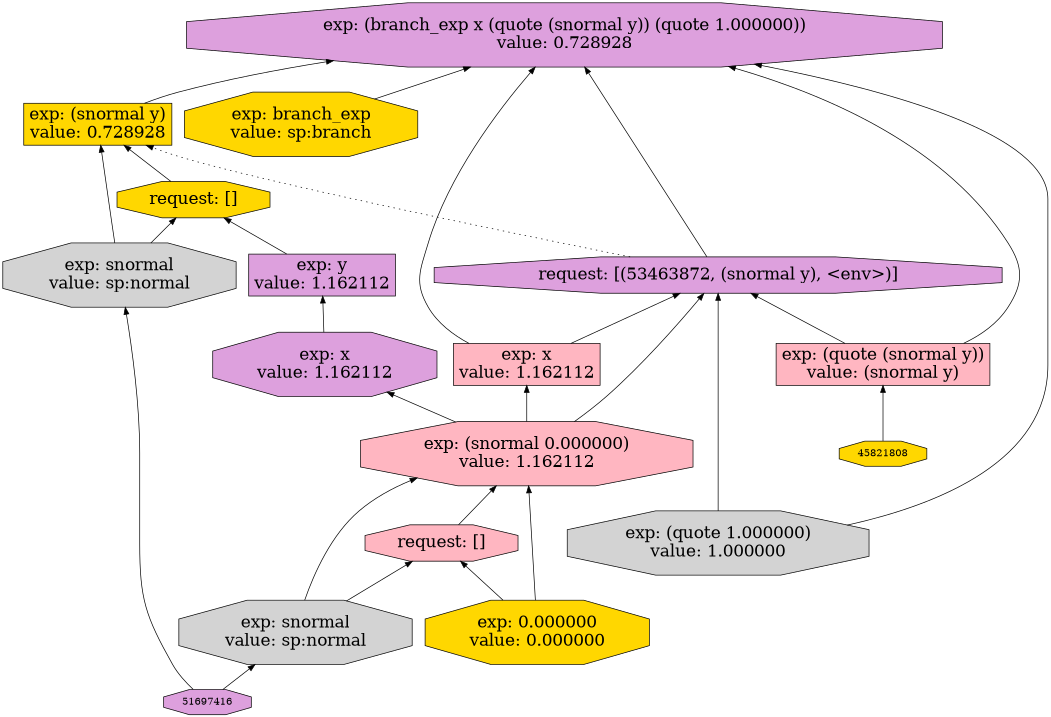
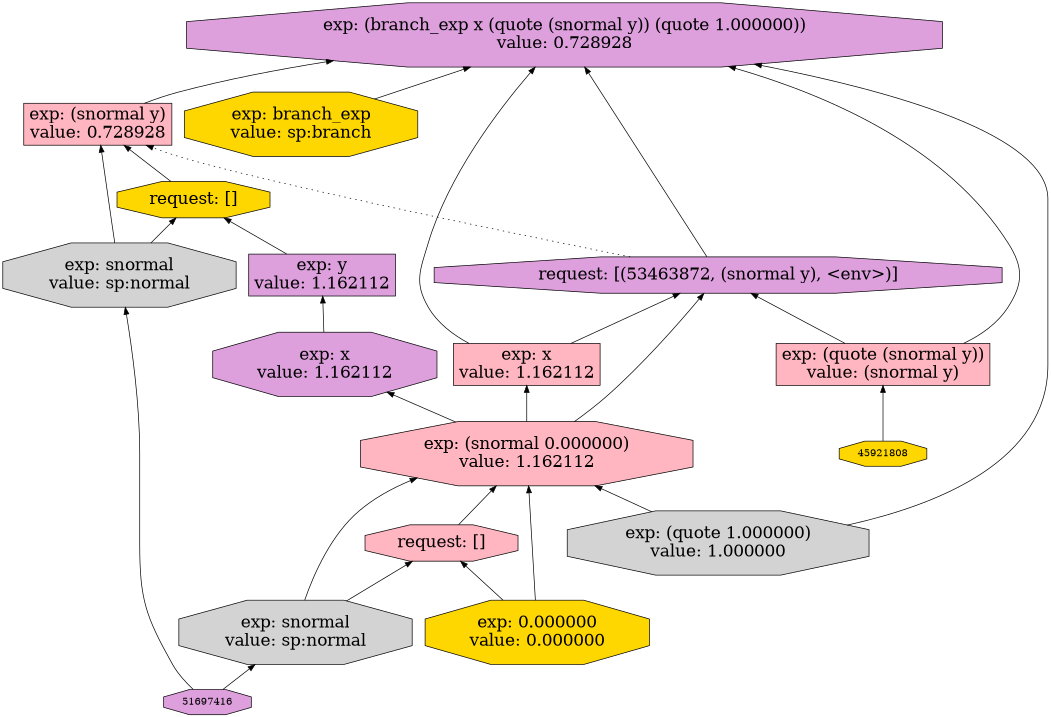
node "exp: (snormal y) value: 0.728928": fillcolor gold -> lightpink
edge "exp: (quote 1.000000) value: 1.000000" -> "request: [(53463872, (snormal y), <env>)]": now "exp: (quote 1.000000) value: 1.000000" -> "exp: (snormal 0.000000) value: 1.162112"
node "45821808": label "45821808" -> "45921808"
